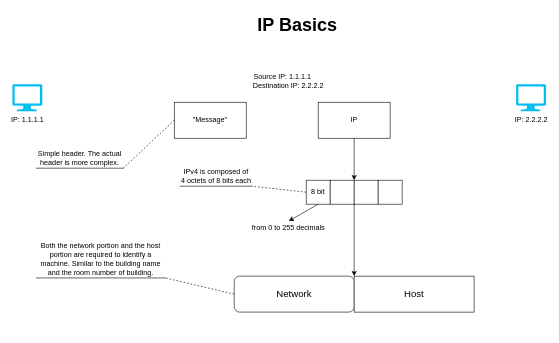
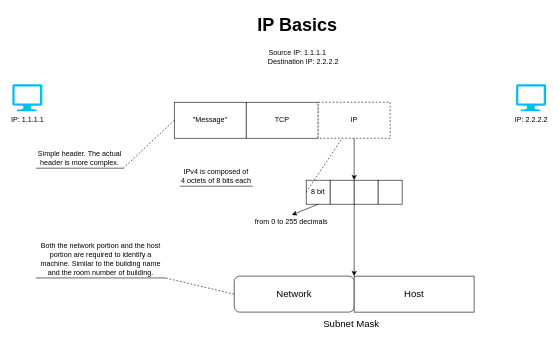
node "Source IP: 1.1.1.1 Destination IP: 2.2.2.2": moved (282, 81) -> (297, 57)
node "TCP": added
node "IP": style solid -> dashed
edge "IPv4 is composed of 4 octets of 8 bits each" -- "8 bit": now "IP" -- "8 bit"
node "from 0 to 255 decimals": moved (288, 228) -> (291, 222)
node "Subnet Mask": added
